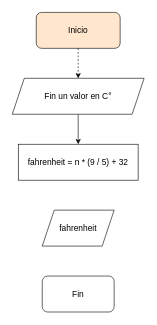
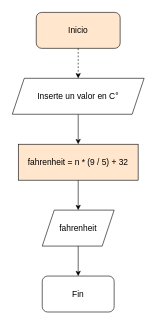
node "Fin un valor en C°": label "Fin un valor en C°" -> "Inserte un valor en C°"
node "fahrenheit = n * (9 / 5) + 32": fillcolor #ffffff -> #ffe6cc
edge "fahrenheit = n * (9 / 5) + 32" -> "fahrenheit": added
edge "fahrenheit" -> "Fin": added
